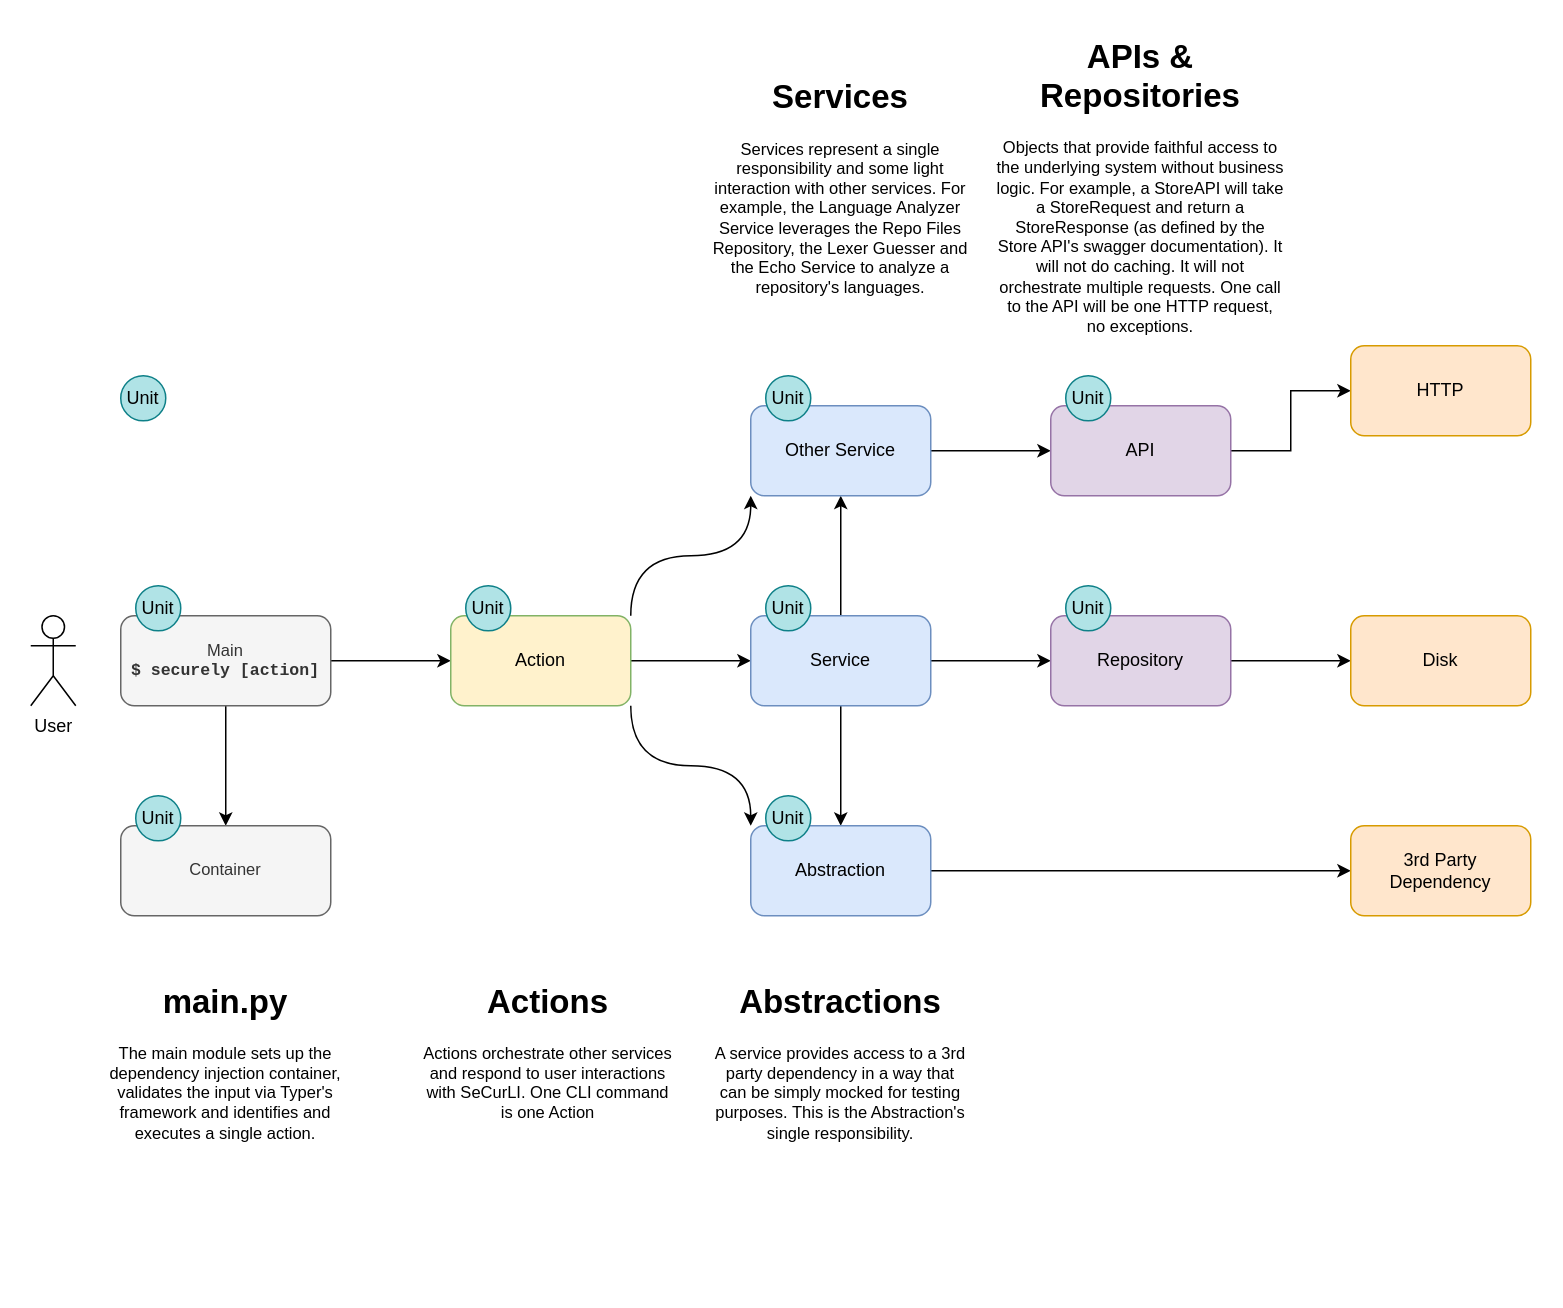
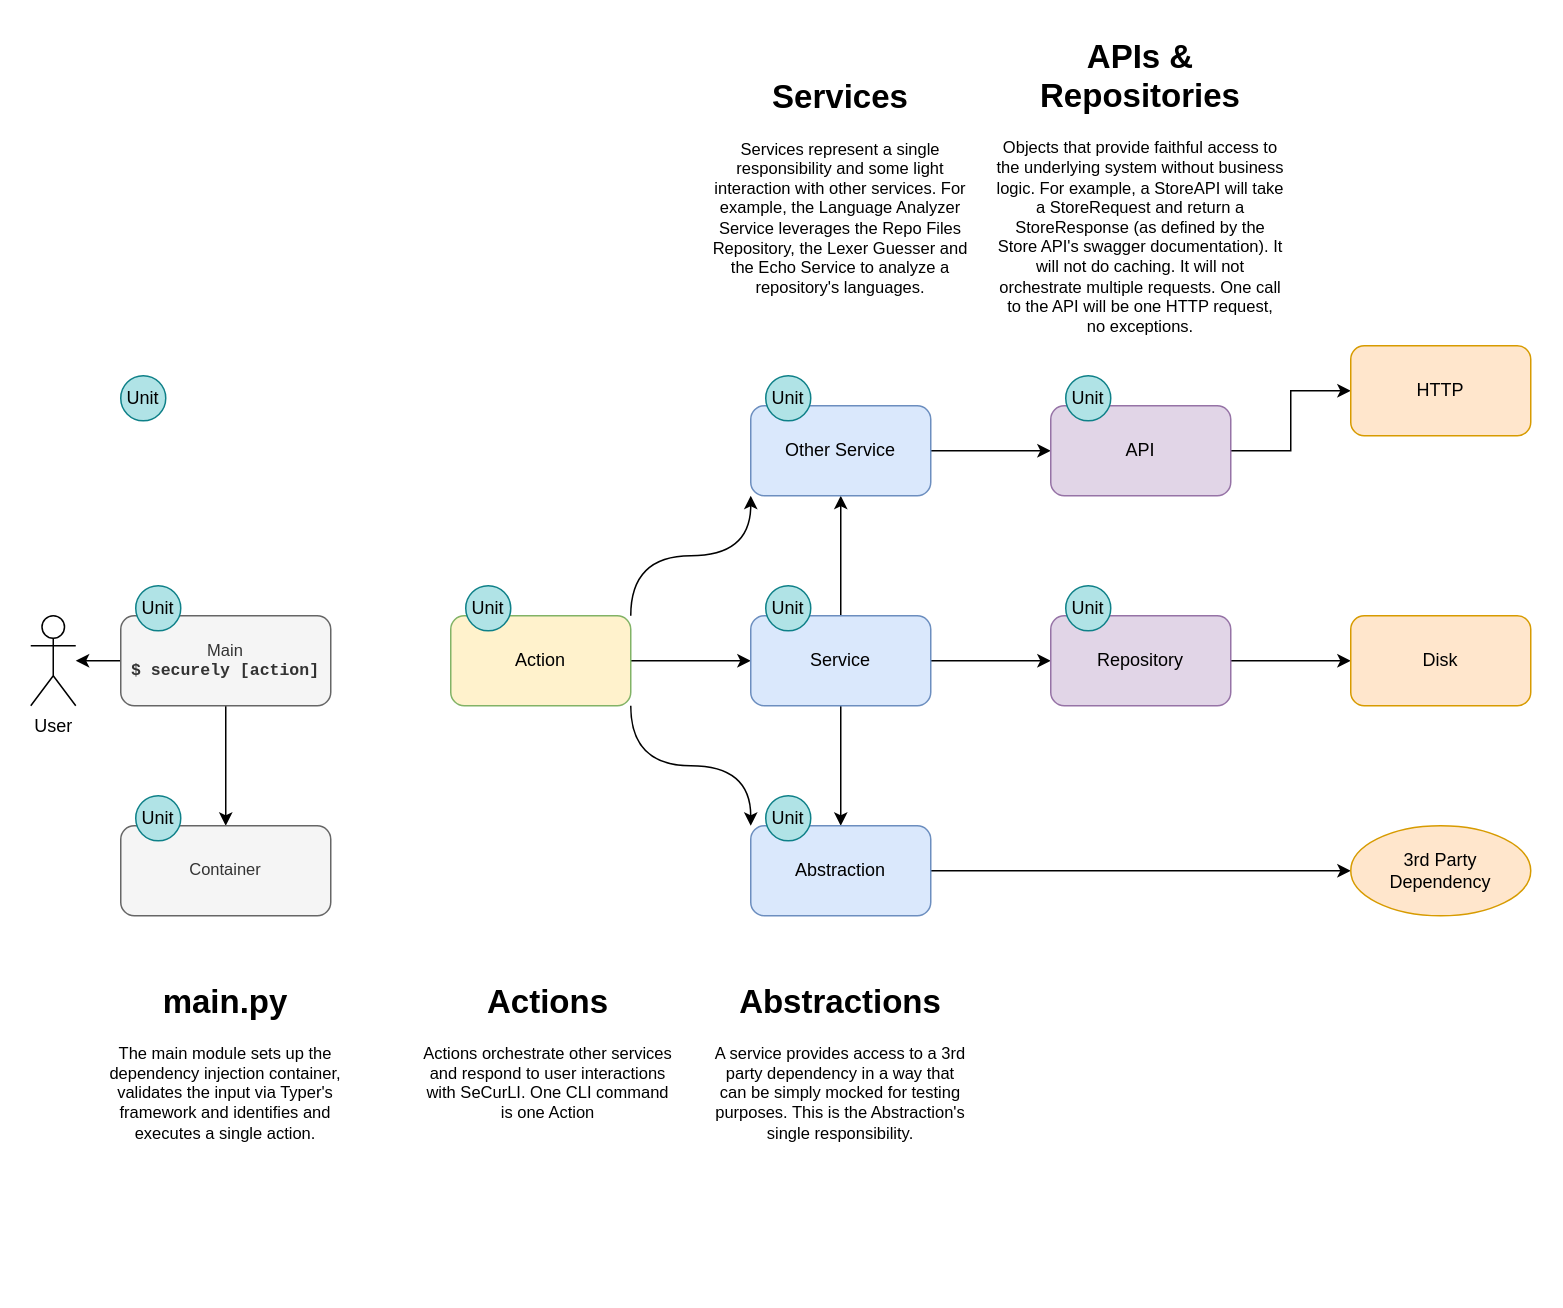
edge "Main $ securely [action]" -> "Action": now "Main $ securely [action]" -> "User"
node "3rd Party Dependency": shape rounded rectangle -> ellipse
